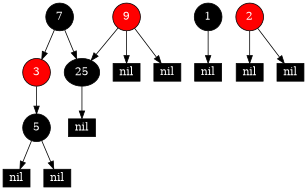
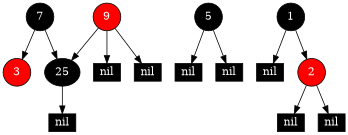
edge "1" -> "2": added
edge "3" -> "5": removed
